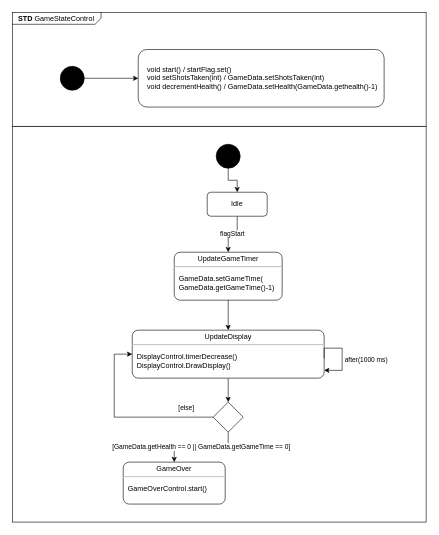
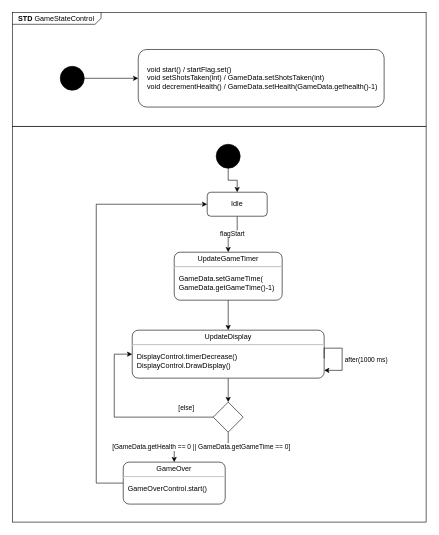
edge "GameOver GameOverControl.start()" -> "Idle": added
